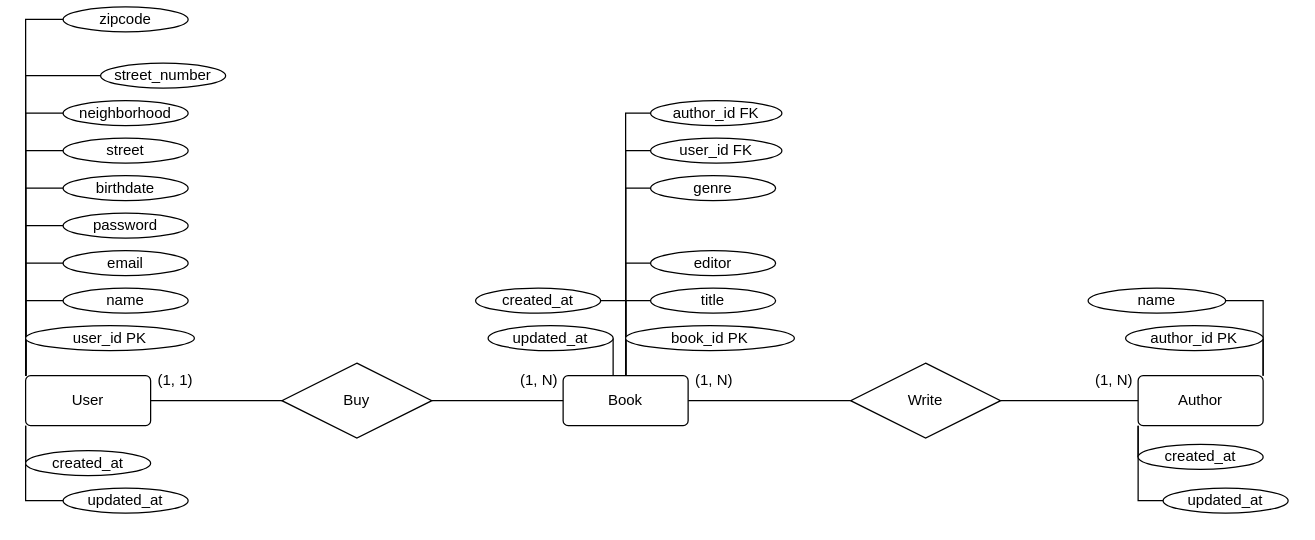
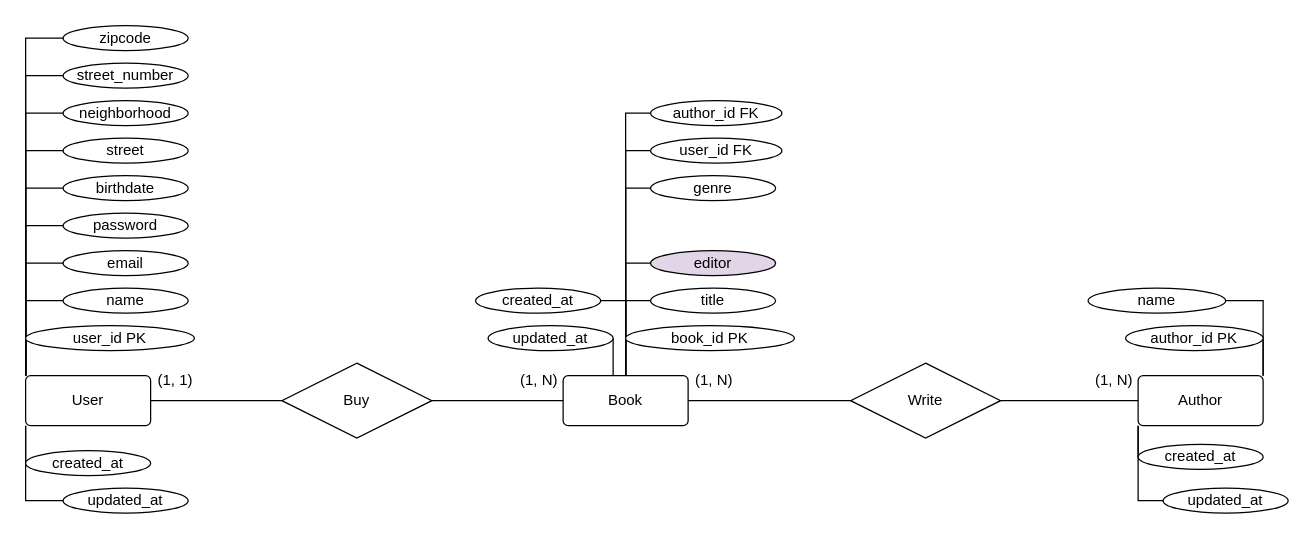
node "zipcode": moved (126, 19) -> (126, 38)
node "street_number": moved (163, 76) -> (126, 76)
node "editor": fillcolor #ffffff -> #e1d5e7
